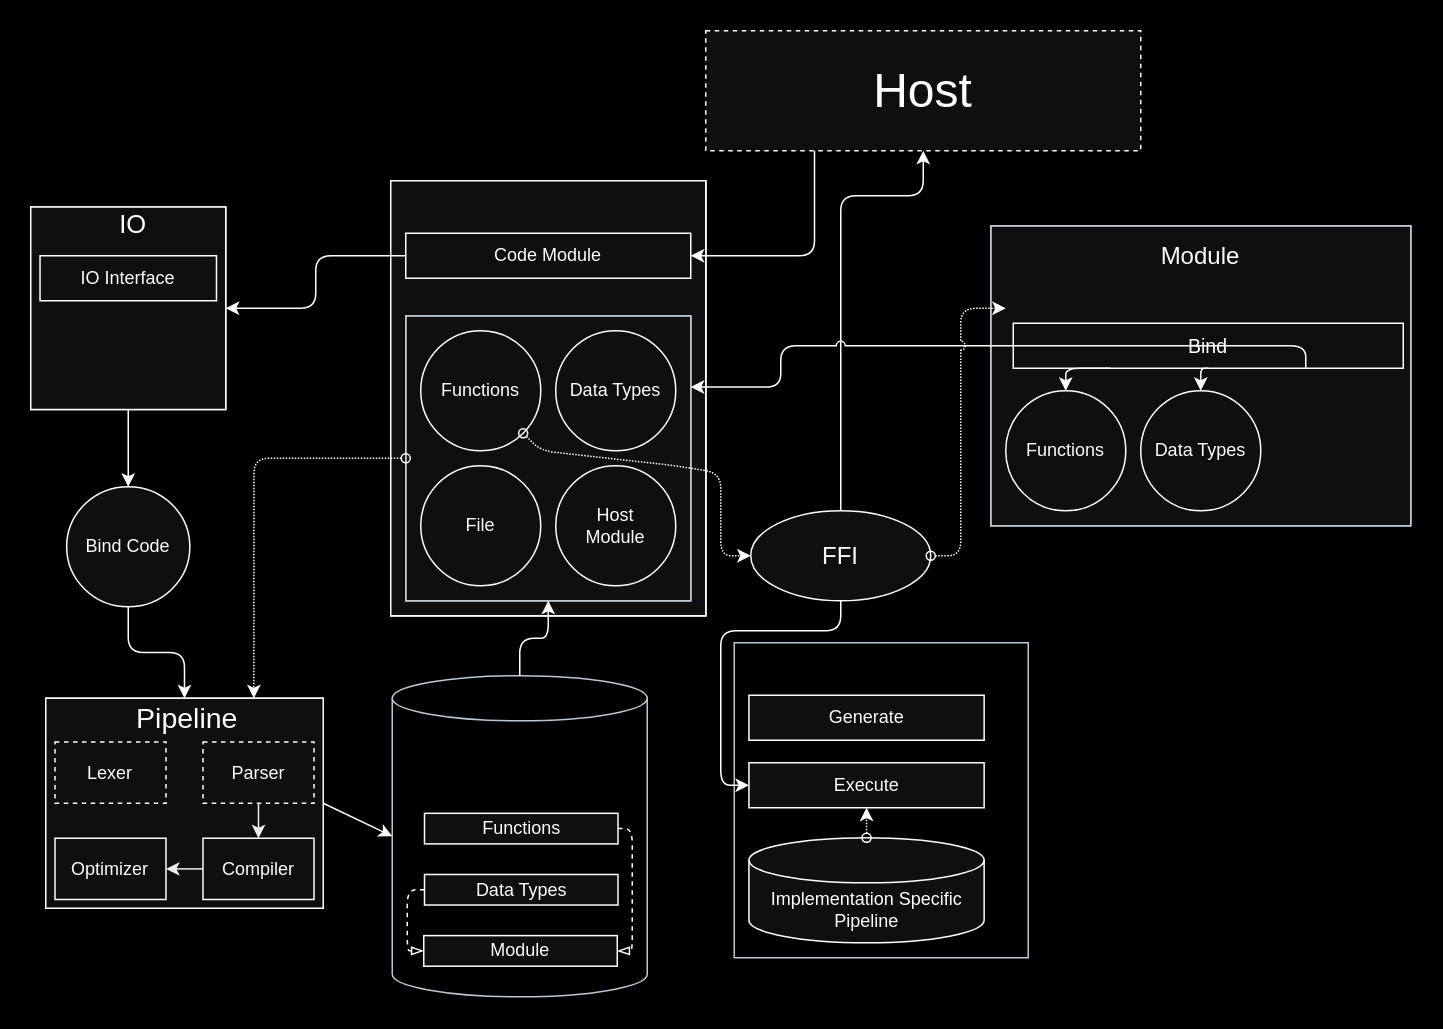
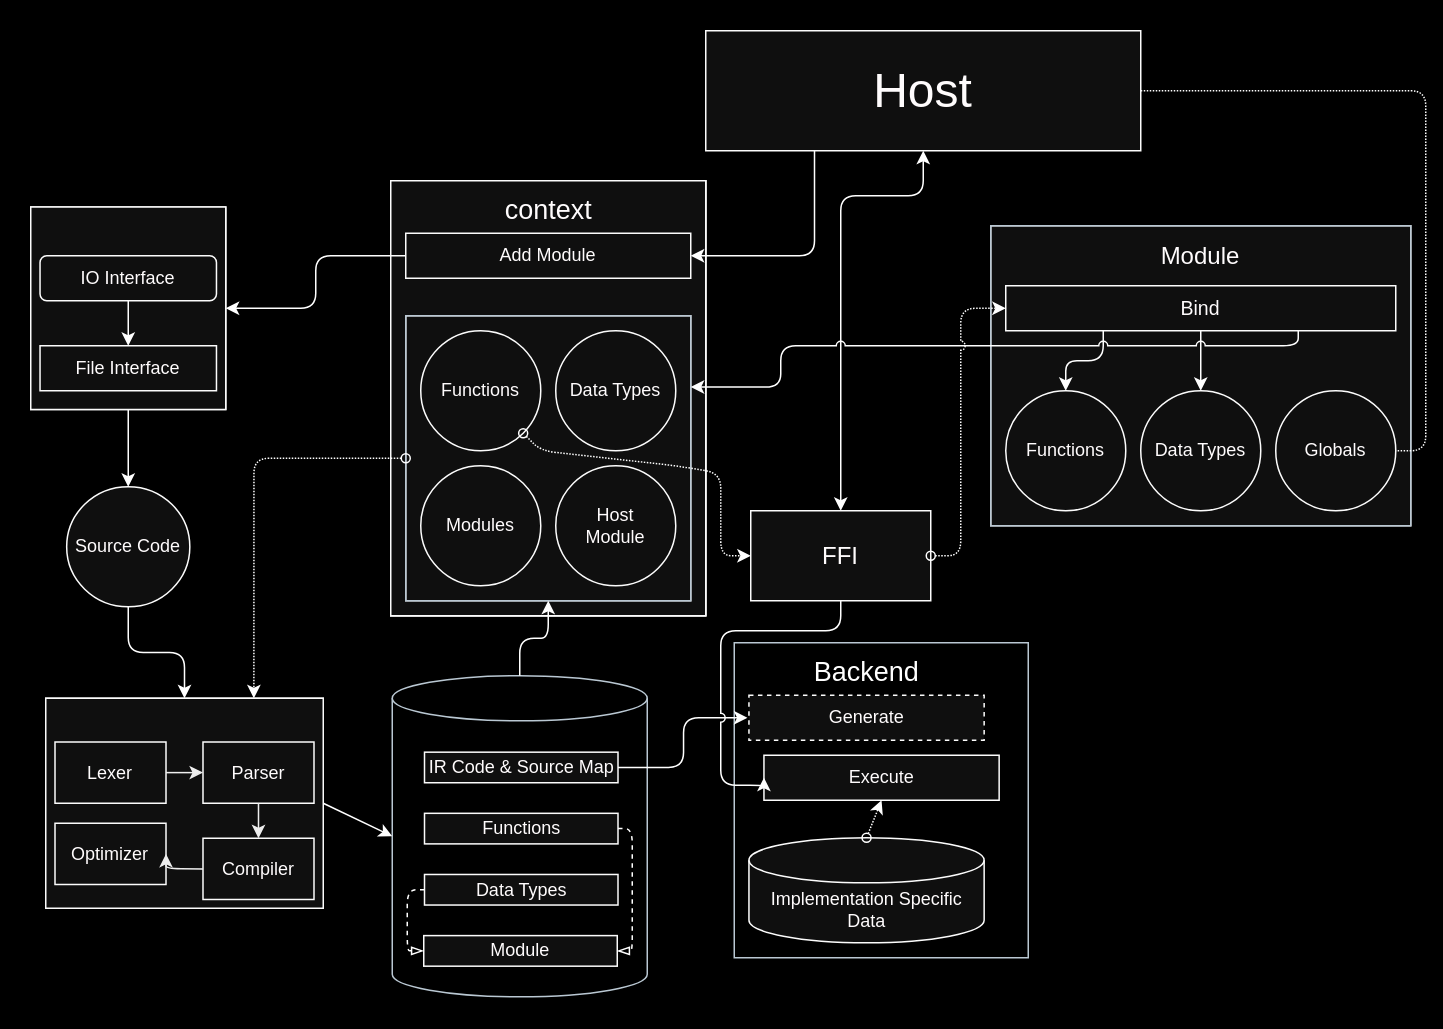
node "Host": style dashed -> solid
edge "Host" -- "Globals": added
node "context": added
node "IO": removed
node "Code Module": label "Code Module" -> "Add Module"
node "IO Interface": shape rectangle -> rounded rectangle
edge "IO Interface" -> "File Interface": added
node "Bind": moved (1208, 346) -> (1201, 308)
node "File Interface": added
node "Globals": added
edge "FFI" -> "Host": arrowhead none -> classic
node "File": label "File" -> "Modules"
node "Bind Code": label "Bind Code" -> "Source Code"
node "FFI": shape ellipse -> rectangle
node "Backend": added
node "Generate": style solid -> dashed
node "Pipeline": removed
edge "IR Code & Source Map" -> "Generate": added
node "IR Code & Source Map": added
node "Lexer": style dashed -> solid
edge "Lexer" -> "Parser": added
node "Parser": style dashed -> solid
node "Execute": moved (867, 785) -> (882, 778)
node "Optimizer": moved (111, 869) -> (111, 854)
node "Implementation Specific Pipeline": label "Implementation Specific Pipeline" -> "Implementation Specific Data"
